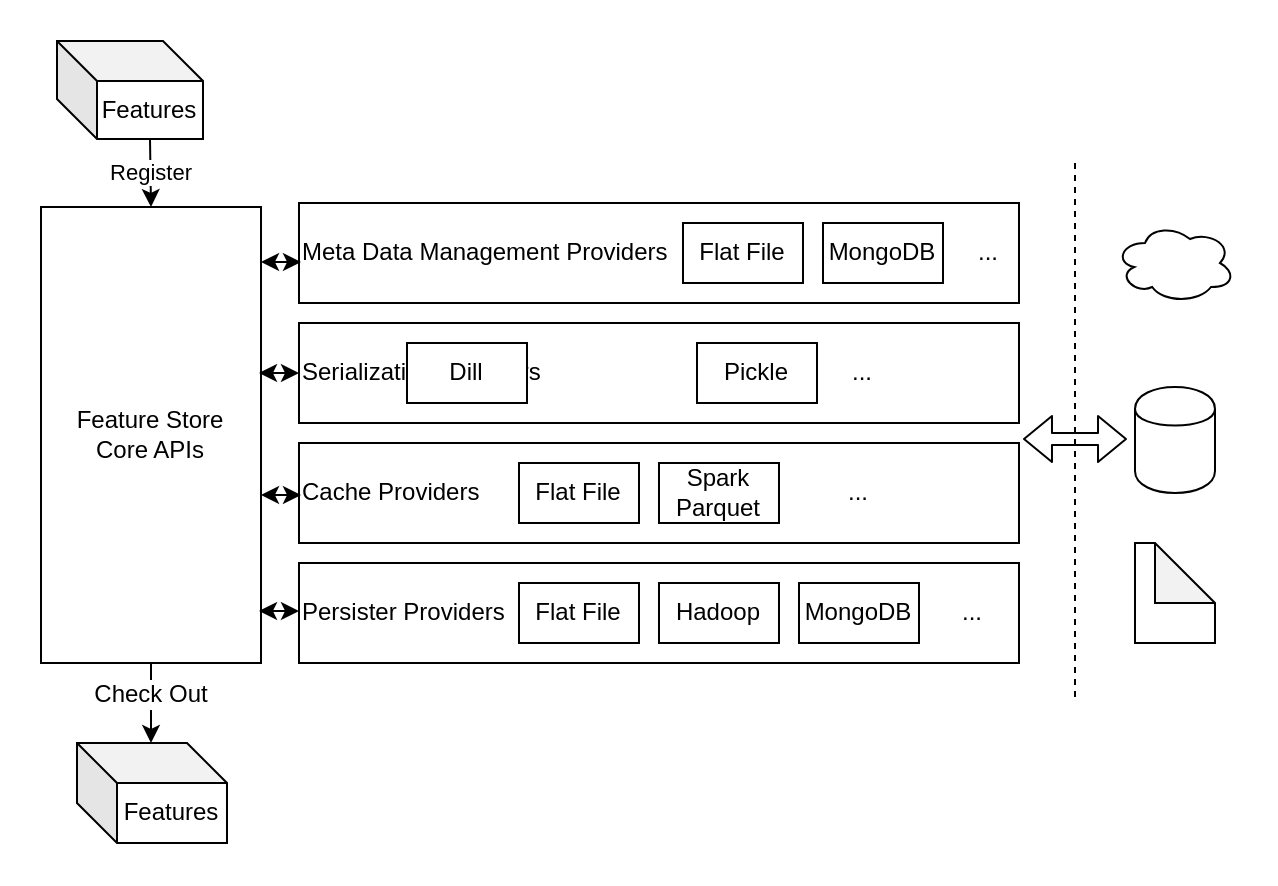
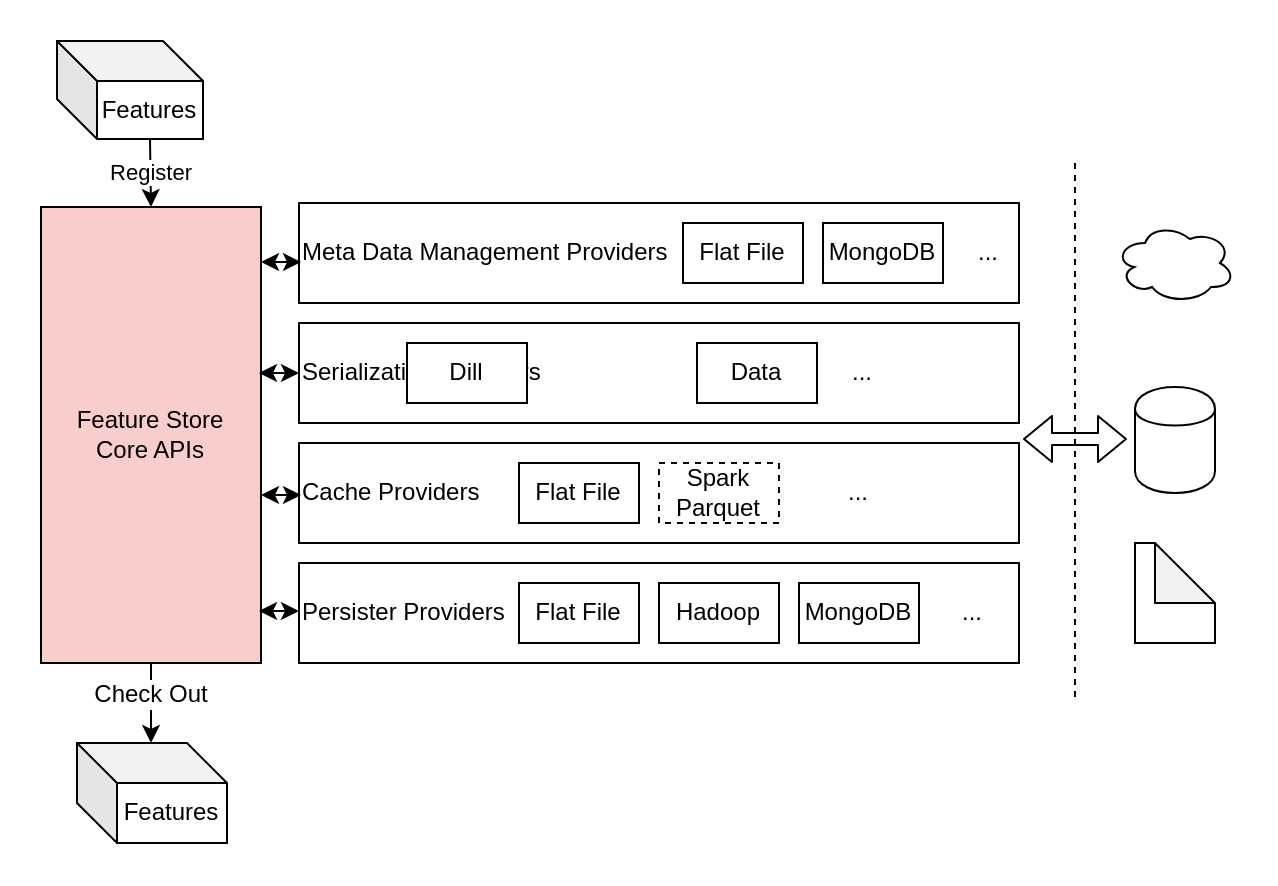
node "Pickle": label "Pickle" -> "Data"
node "Feature Store Core APIs": fillcolor #ffffff -> #f8cecc
node "Spark Parquet": style solid -> dashed
